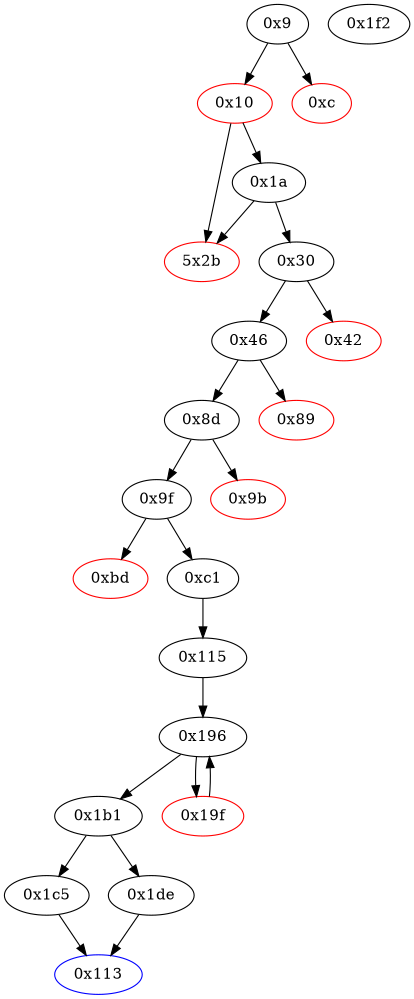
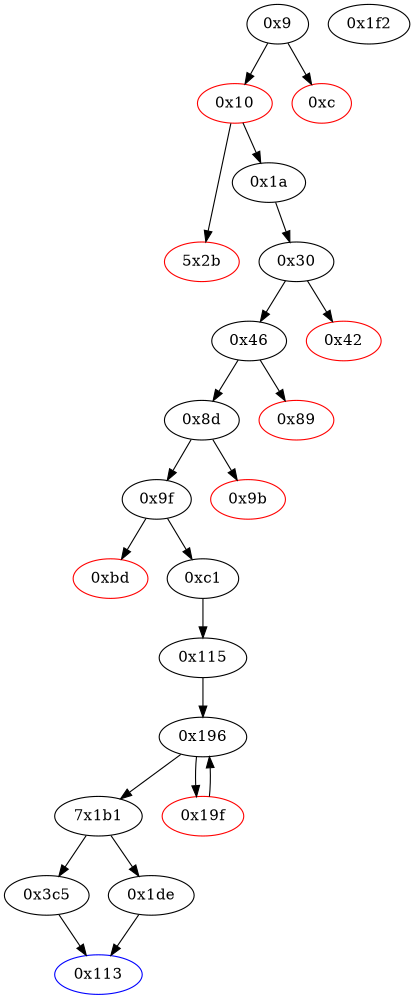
edge "0x1a" -> "5x2b": removed
node "0x1b1": label "0x1b1" -> "7x1b1"
node "0x1c5": label "0x1c5" -> "0x3c5"
